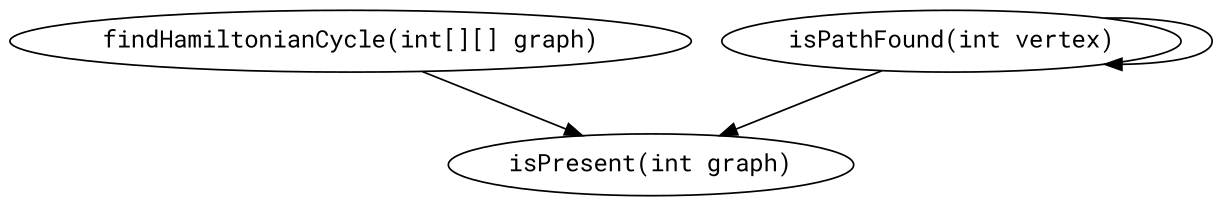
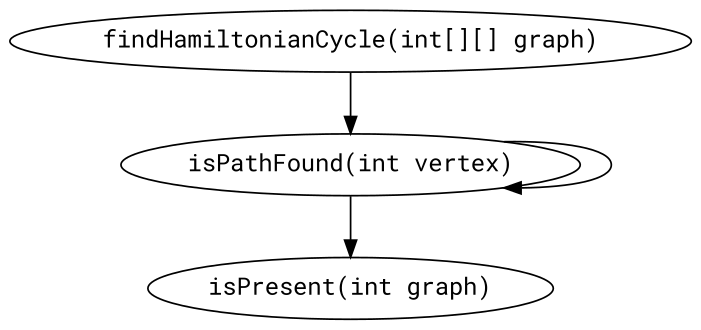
edge "findHamiltonianCycle(int[][] graph)" -> "isPresent(int graph)": now "findHamiltonianCycle(int[][] graph)" -> "isPathFound(int vertex)"
